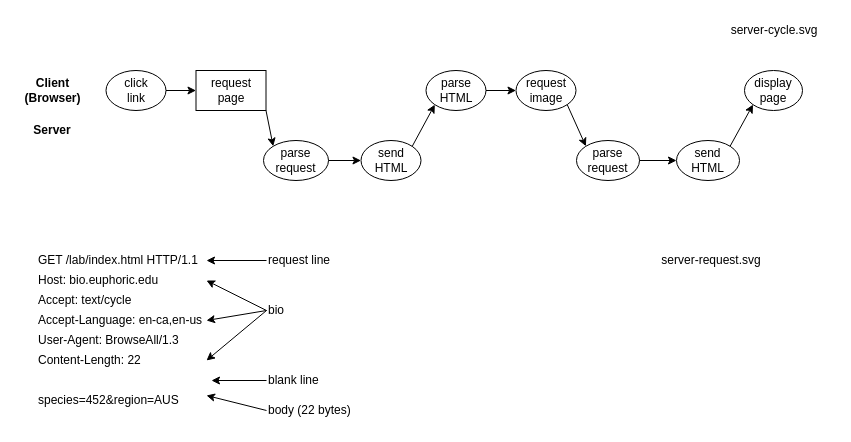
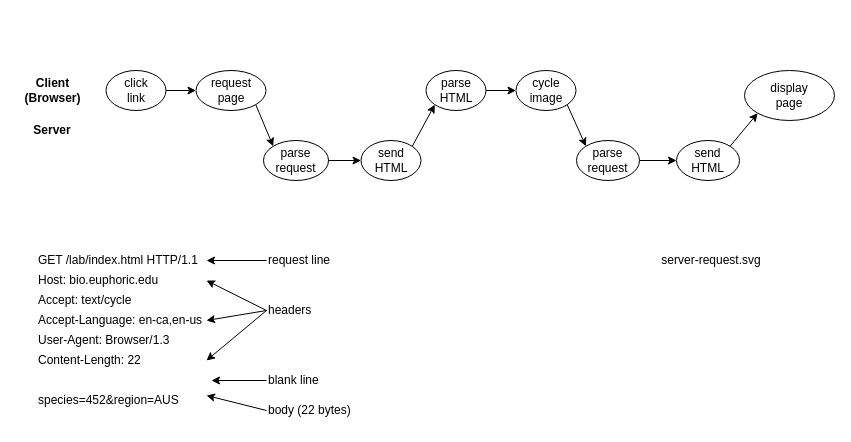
node "server-cycle.svg": removed
node "request page": shape rectangle -> ellipse
node "request image": label "request image" -> "cycle image"
node "display page": size 58x40 -> 90x50
node "bio": label "bio" -> "headers"
node "User-Agent: BrowseAll/1.3": label "User-Agent: BrowseAll/1.3" -> "User-Agent: Browser/1.3"
